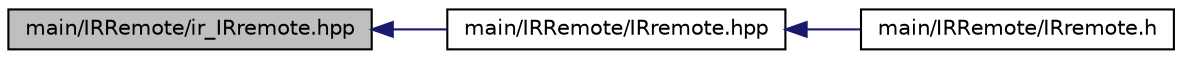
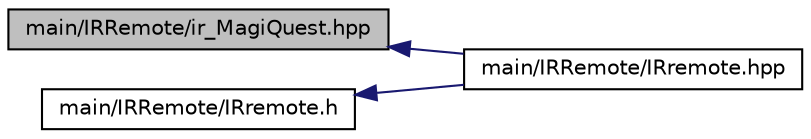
node "main/IRRemote/ir_IRremote.hpp": label "main/IRRemote/ir_IRremote.hpp" -> "main/IRRemote/ir_MagiQuest.hpp"
edge "main/IRRemote/IRremote.h" -> "main/IRRemote/IRremote.hpp": reversed
